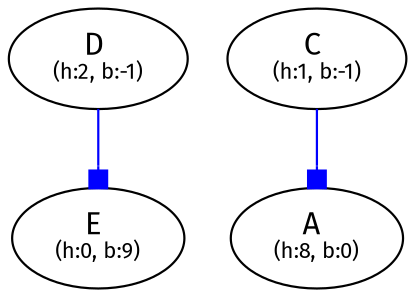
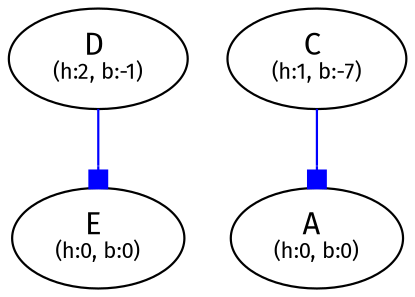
node "C": text "(h:1, b:-1)" -> "(h:1, b:-7)"
node "E": text "(h:0, b:9)" -> "(h:0, b:0)"
node "A": text "(h:8, b:0)" -> "(h:0, b:0)"
